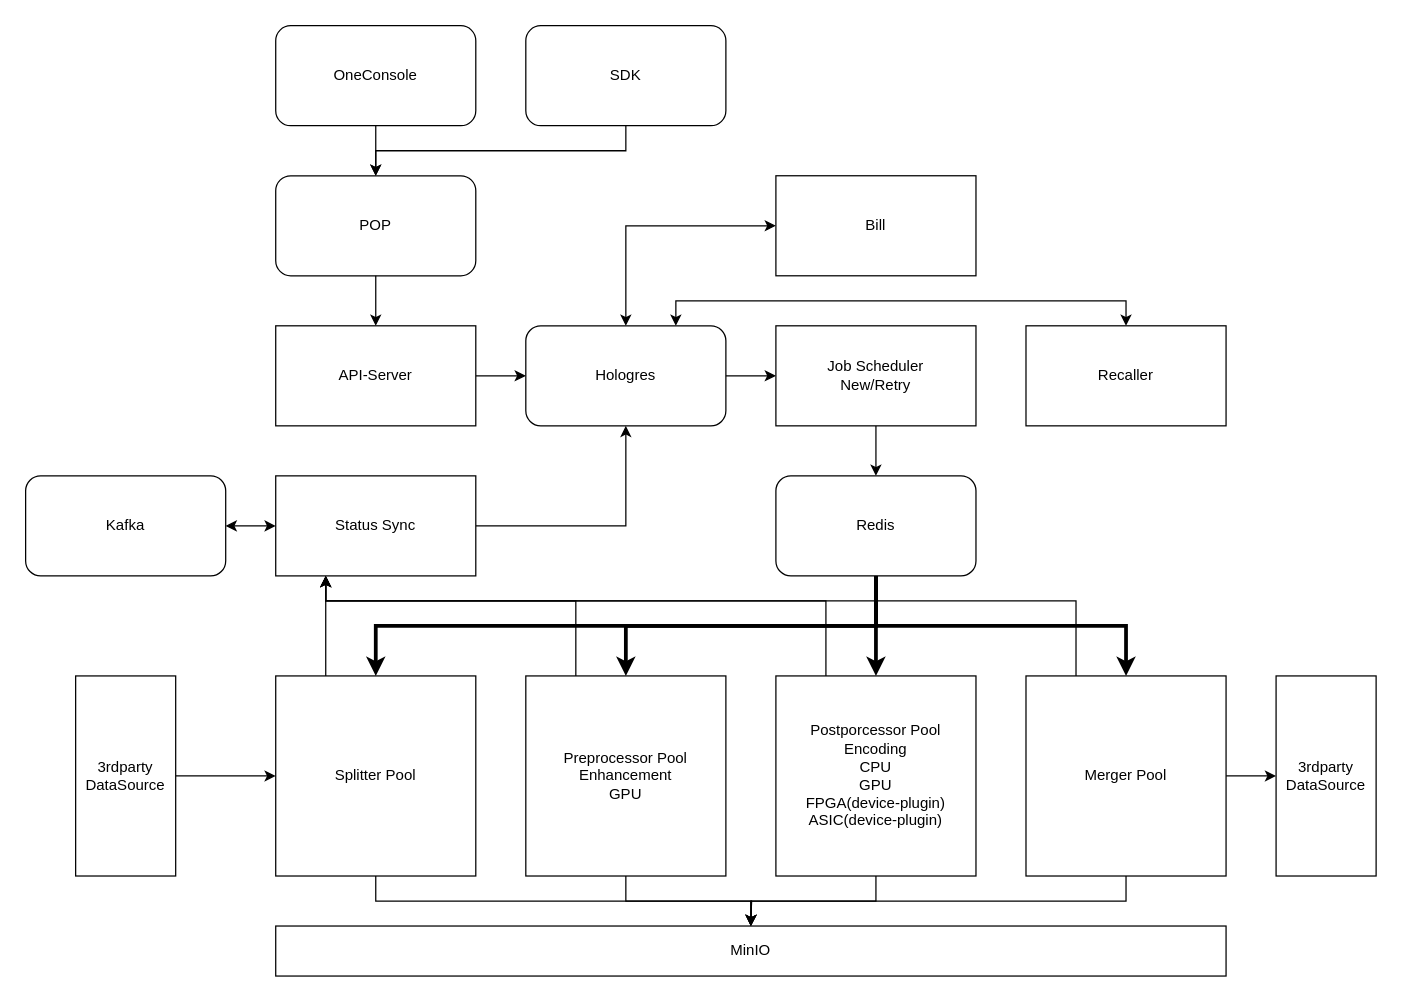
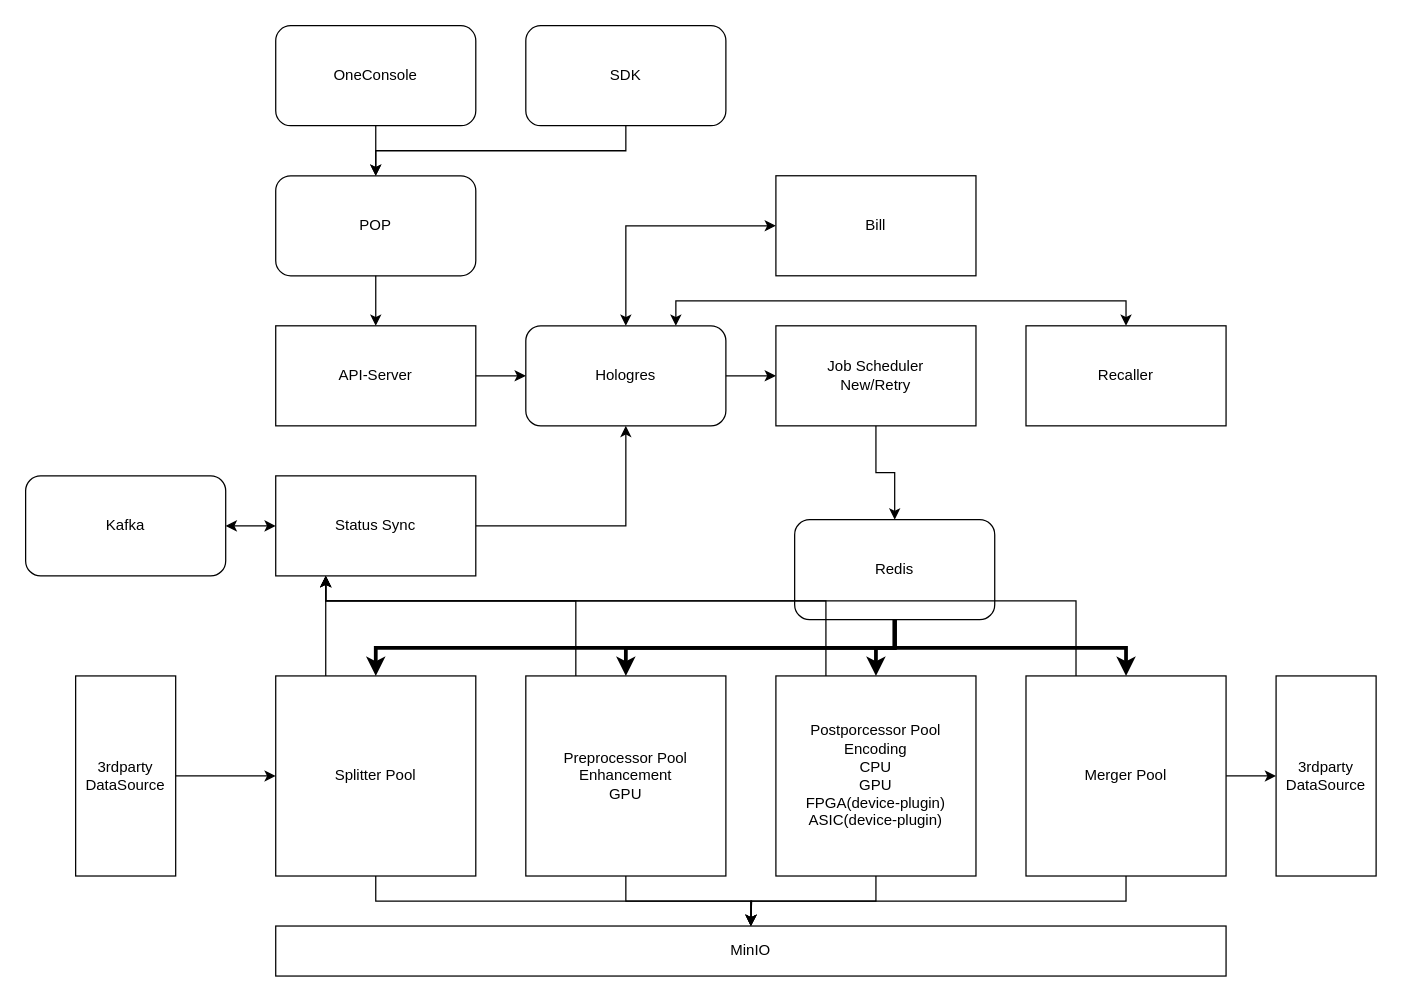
node "Redis": moved (876, 526) -> (894, 569)
